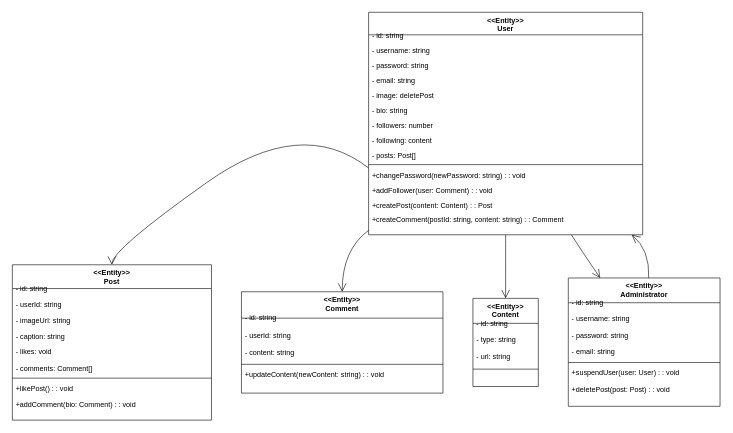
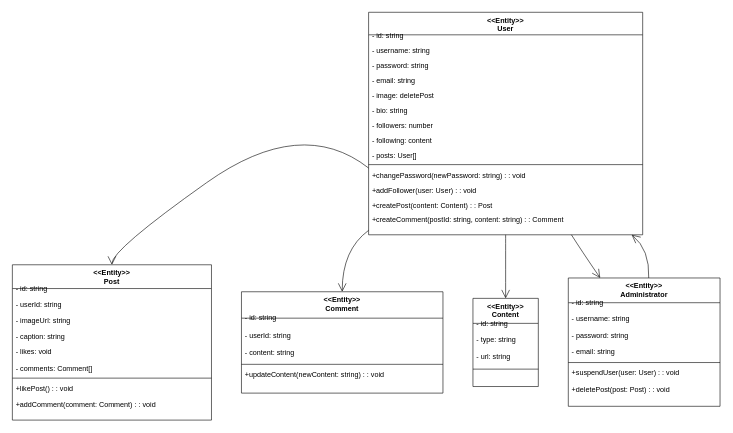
node "- posts: Post[]": label "- posts: Post[]" -> "- posts: User[]"
node "+addFollower(user: Comment) : : void": label "+addFollower(user: Comment) : : void" -> "+addFollower(user: User) : : void"
node "+addComment(bio: Comment) : : void": label "+addComment(bio: Comment) : : void" -> "+addComment(comment: Comment) : : void"
